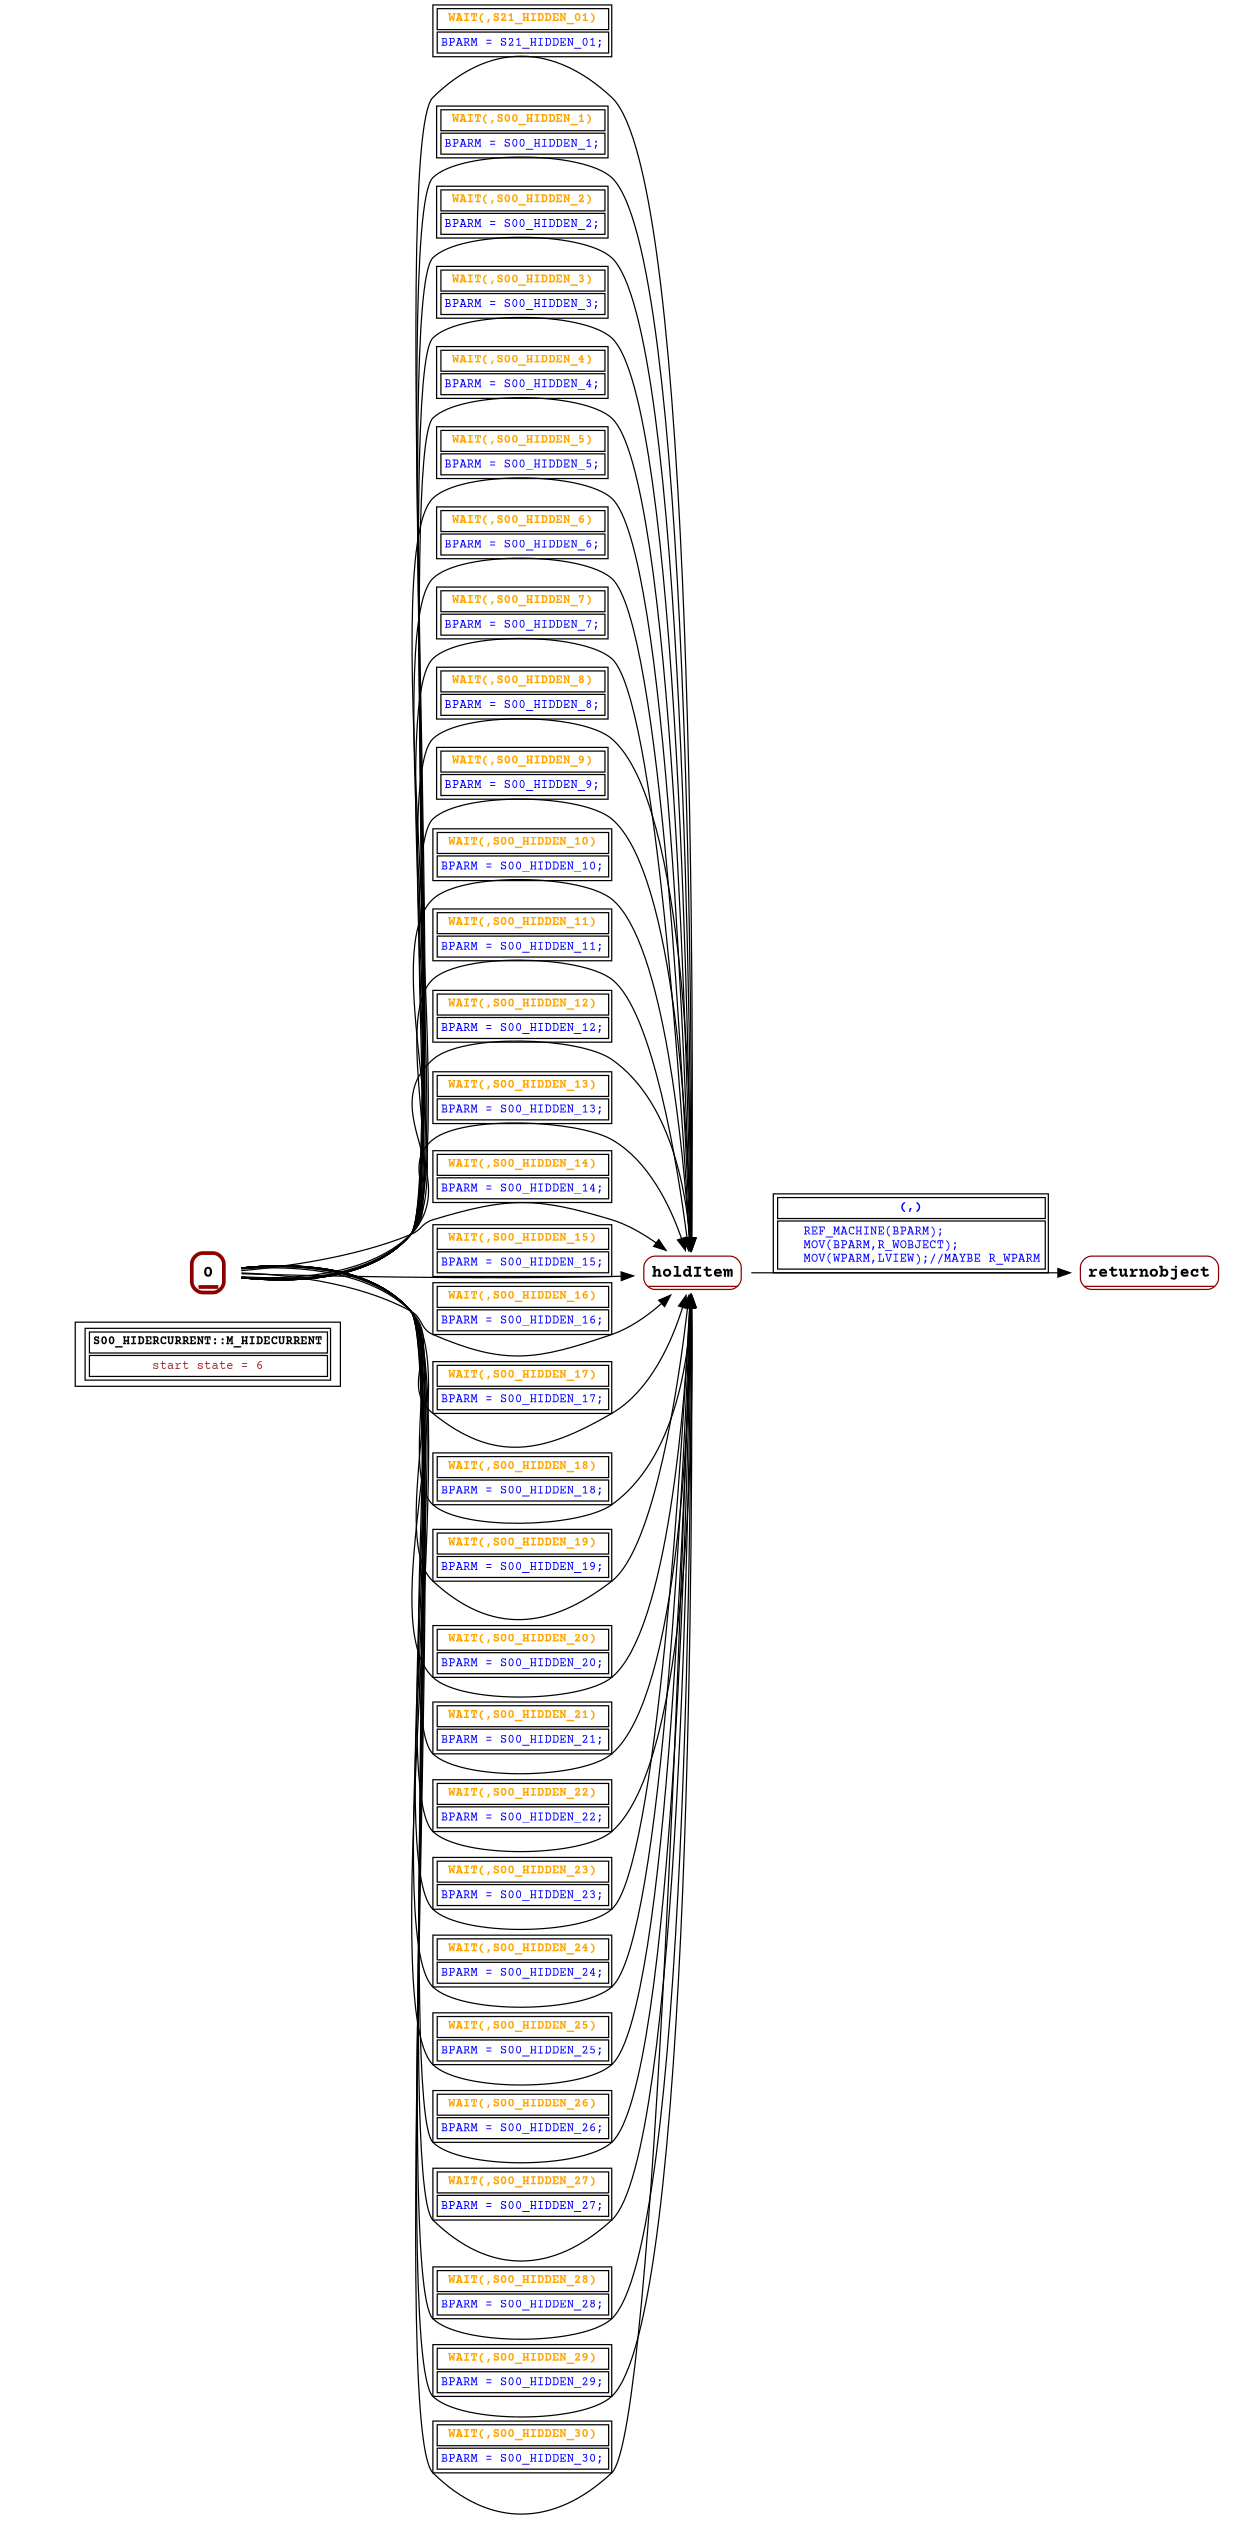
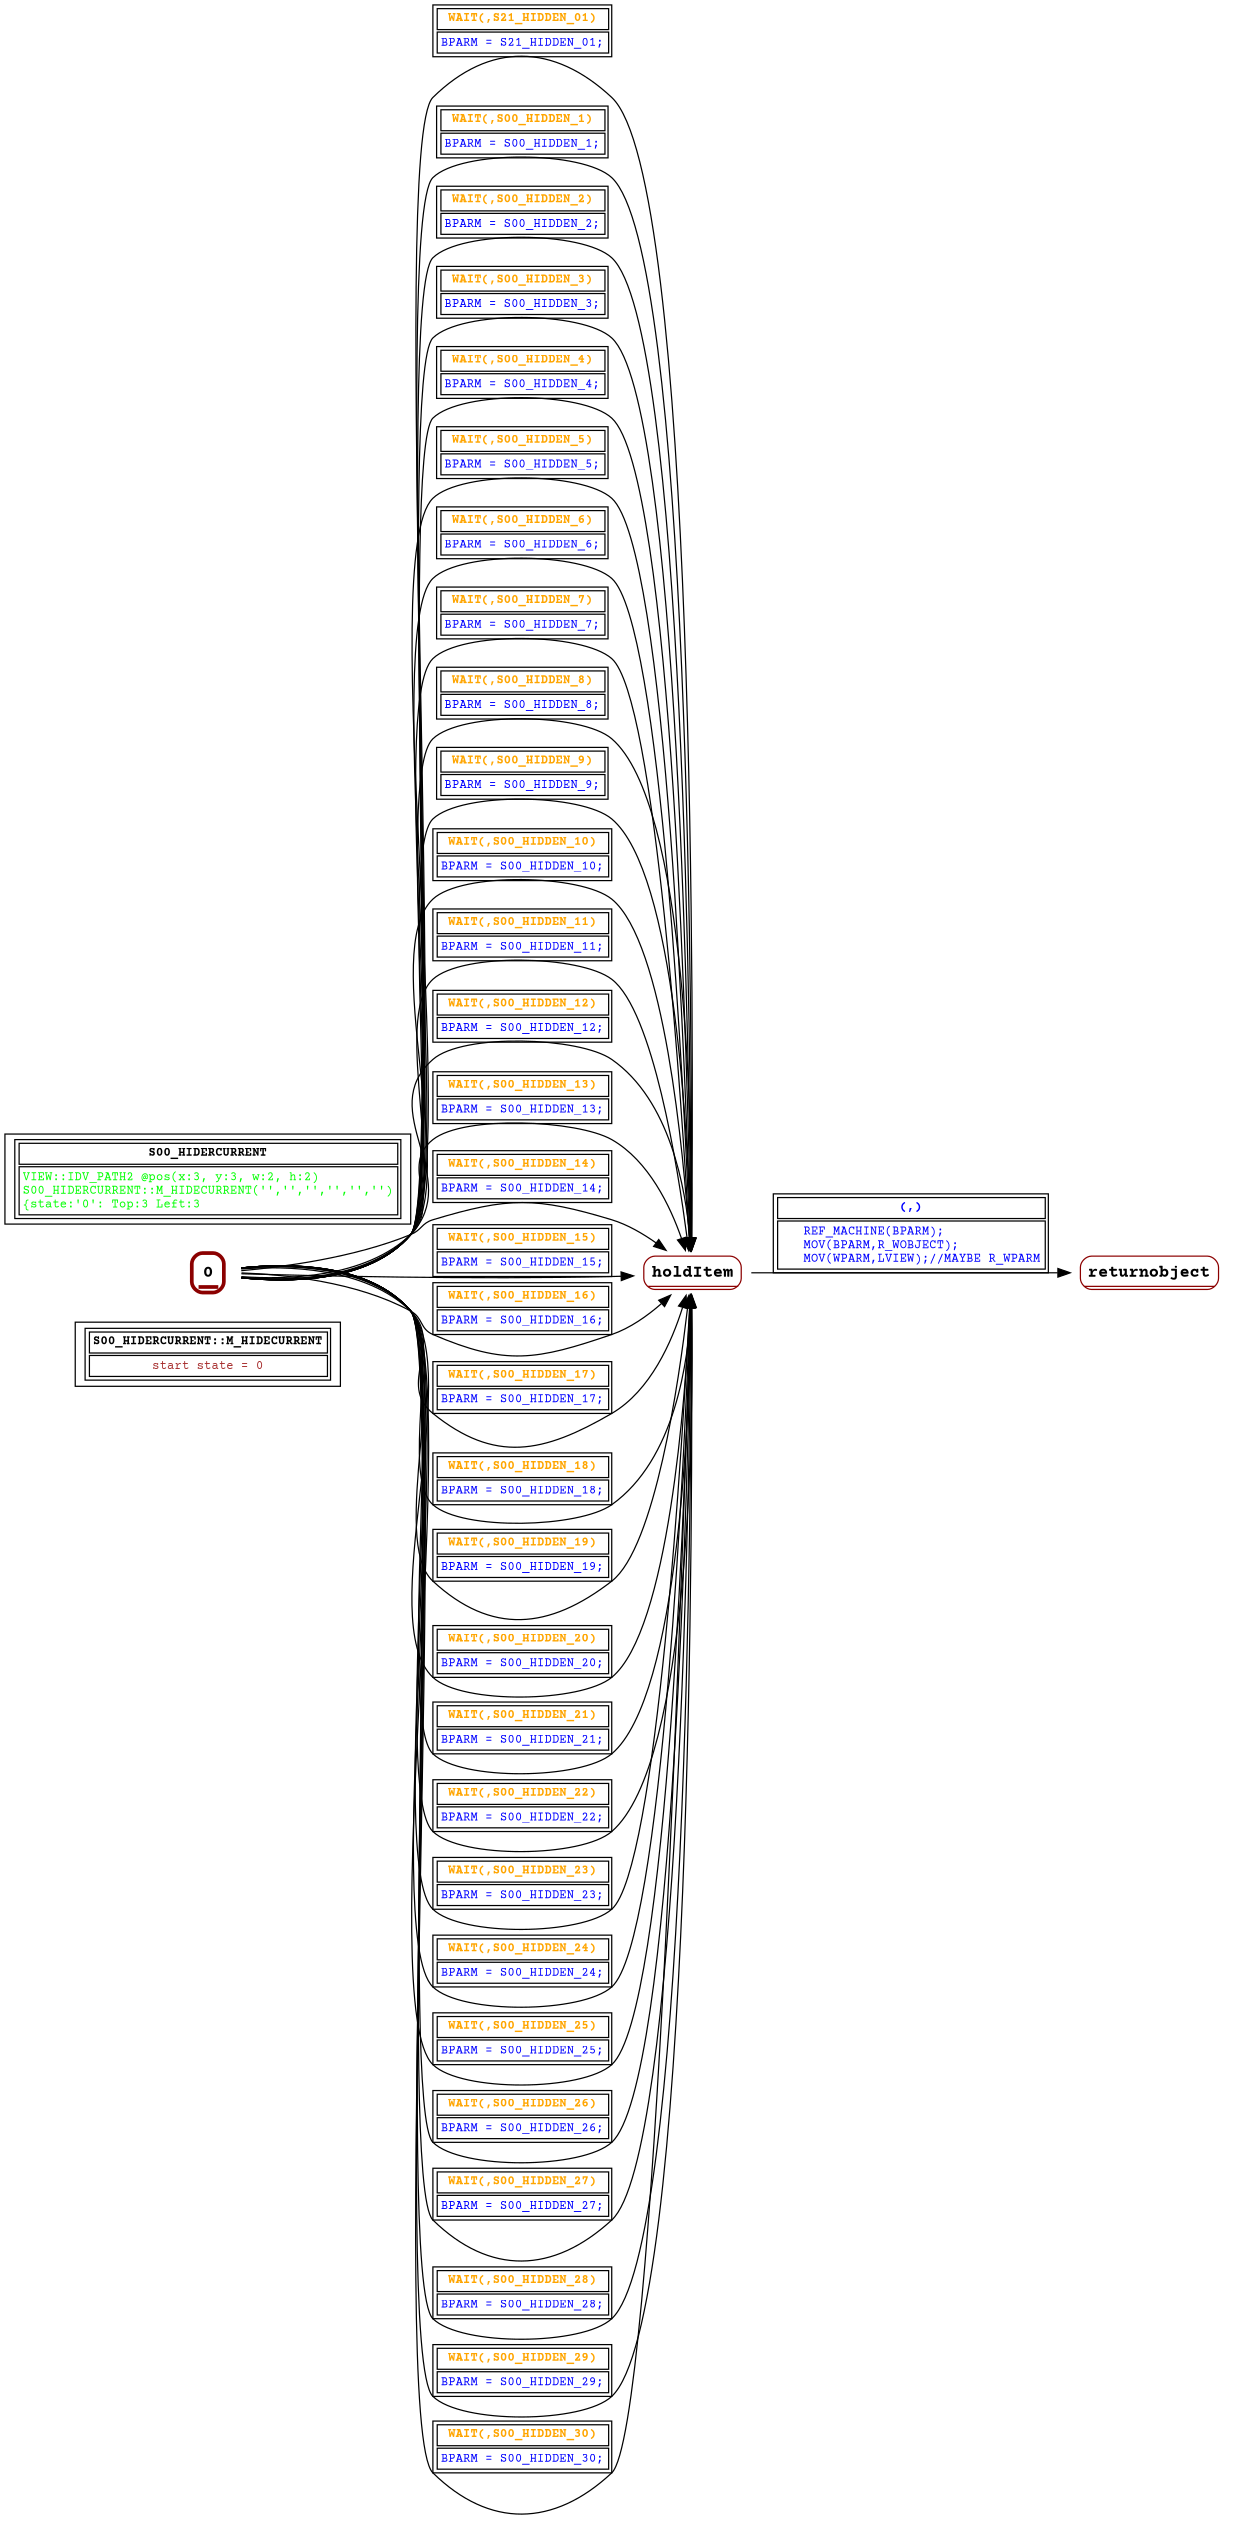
node "S00_HIDERCURRENT": added
node "S00_HIDERCURRENT::M_HIDECURRENT": text "start state = 6" -> "start state = 0"
